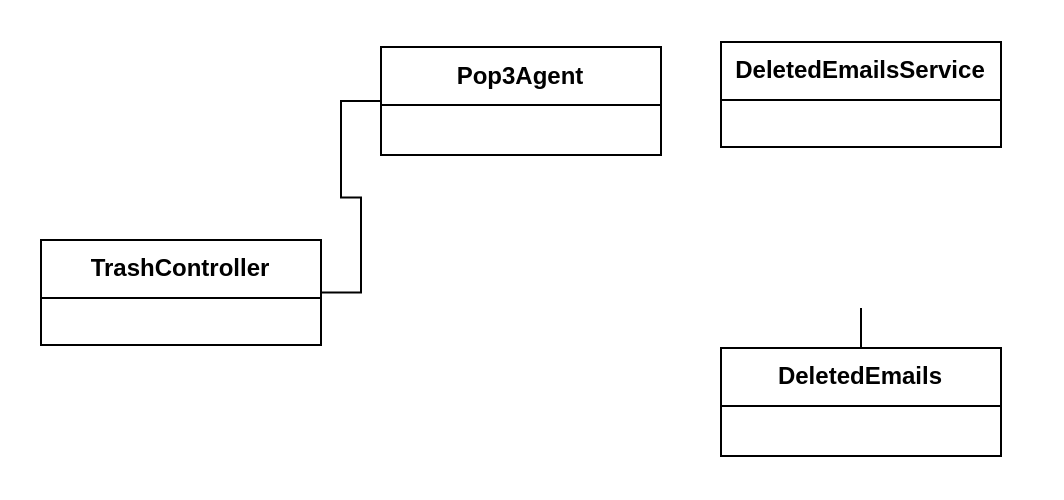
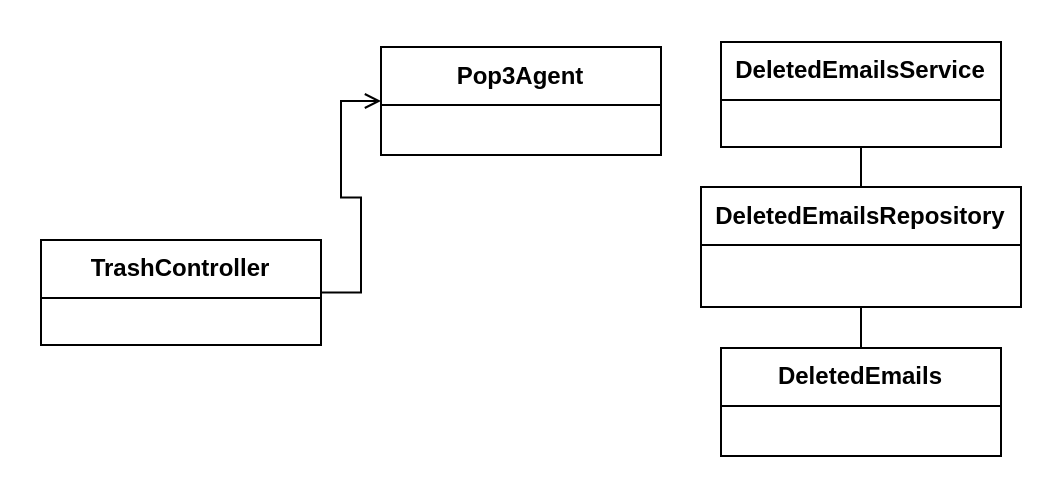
edge "Pop3Agent" -- "TrashController": arrowhead none -> open
edge "DeletedEmailsService" -- "DeletedEmailsRepository": added
node "DeletedEmailsRepository": added
